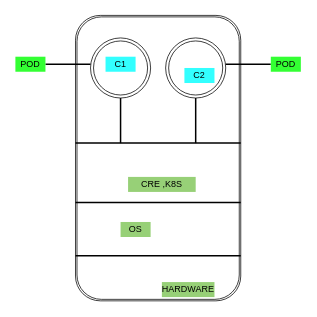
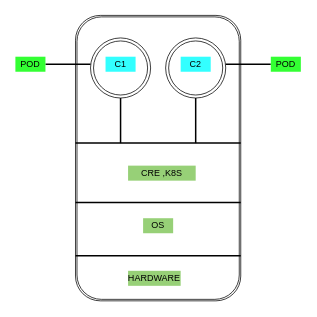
node "C2": moved (199, 75) -> (195, 64)
node "CRE ,K8S": moved (162, 184) -> (162, 173)
node "OS": moved (135, 229) -> (158, 225)
node "HARDWARE": moved (188, 289) -> (154, 278)
